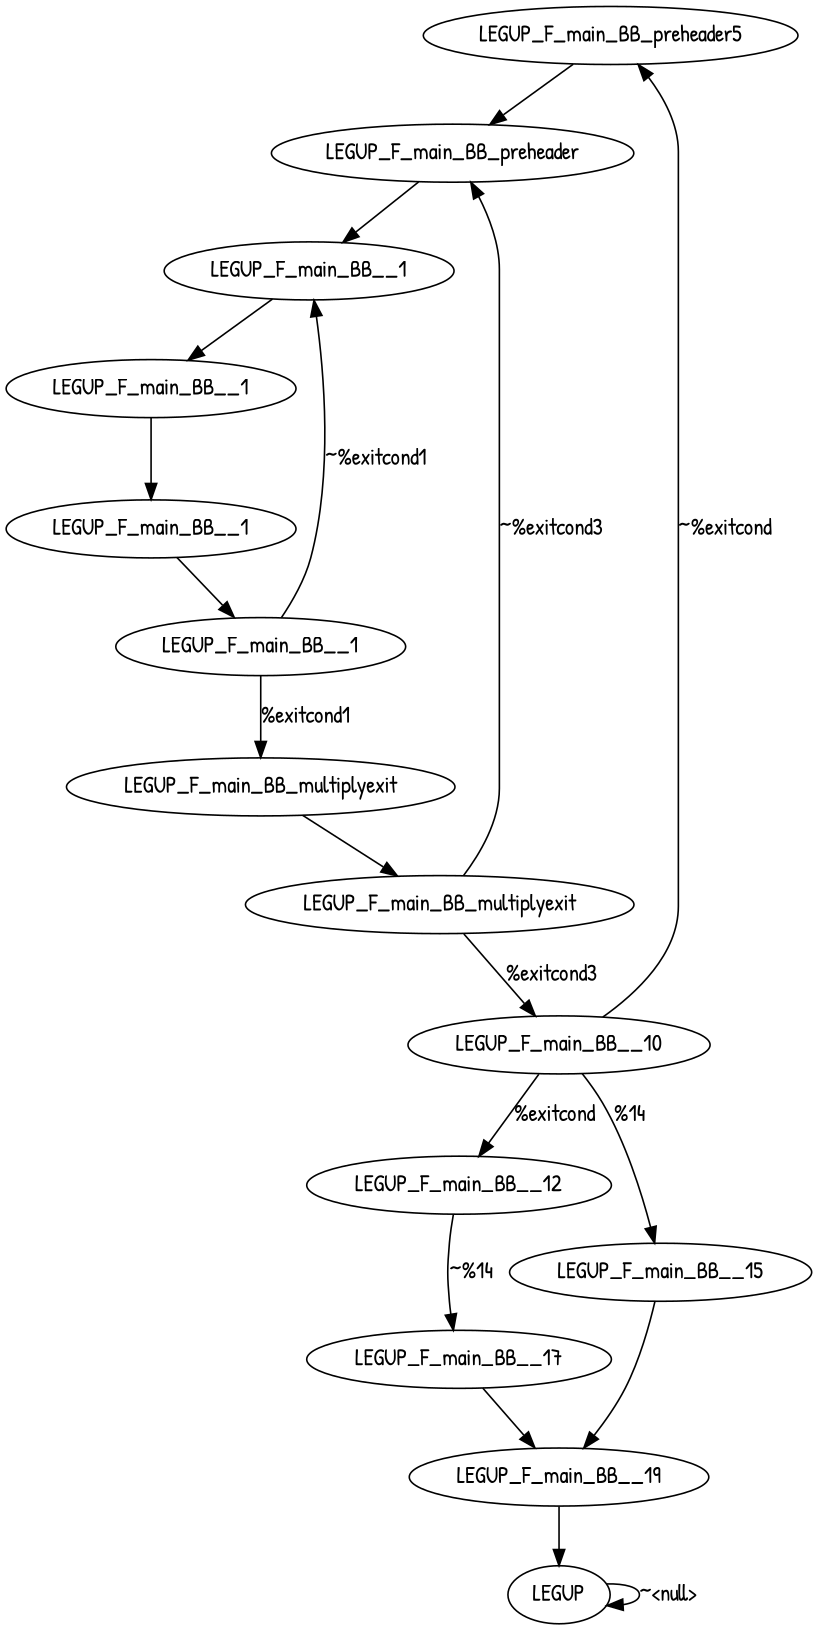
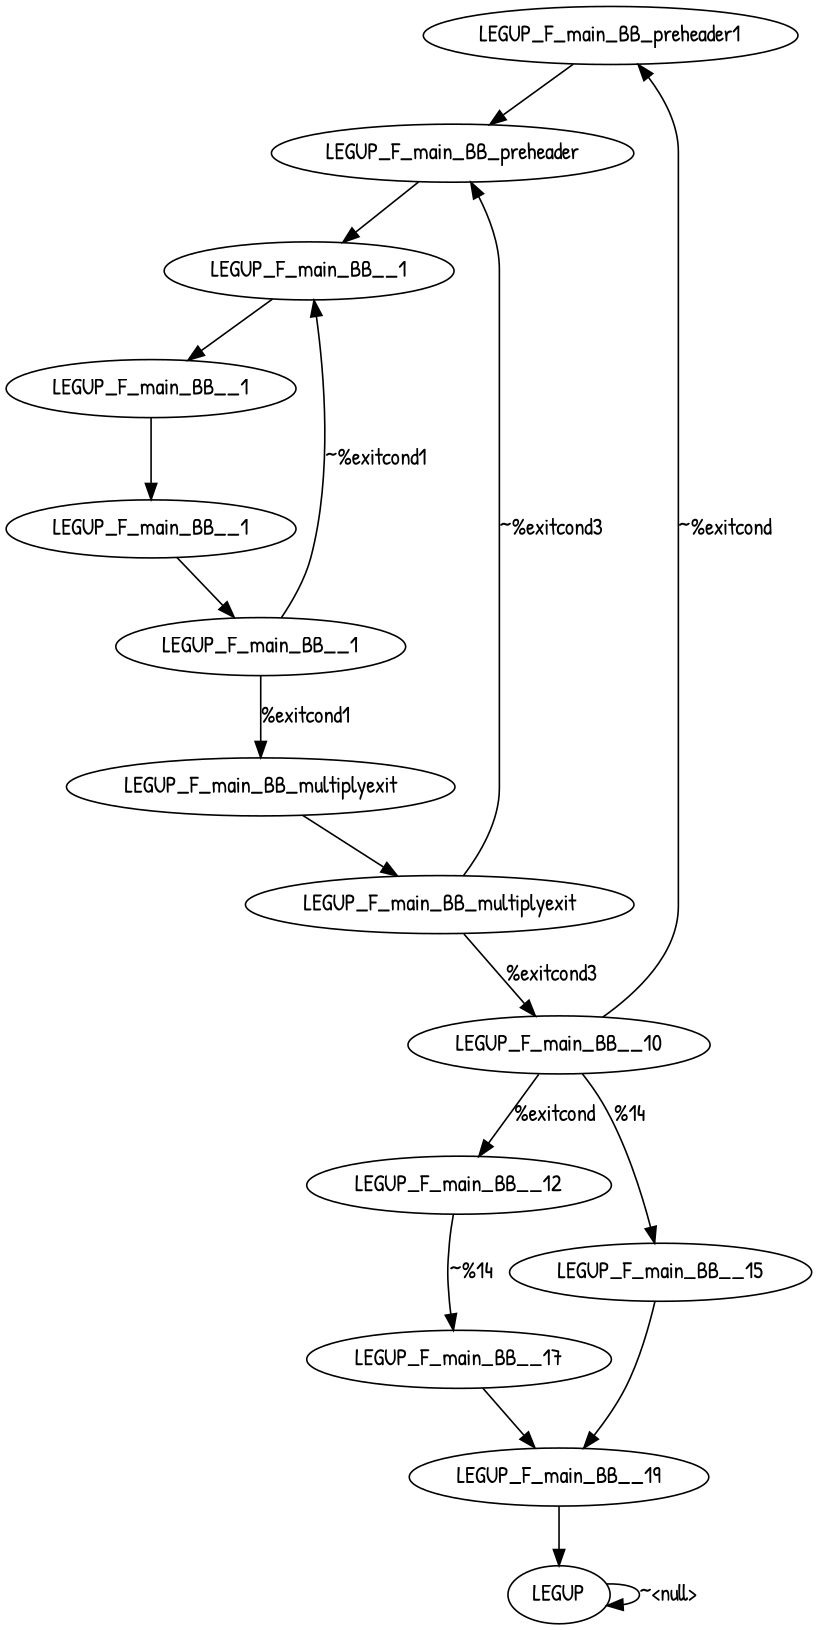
node "LEGUP_F_main_BB_preheader5": label "LEGUP_F_main_BB_preheader5" -> "LEGUP_F_main_BB_preheader1"
